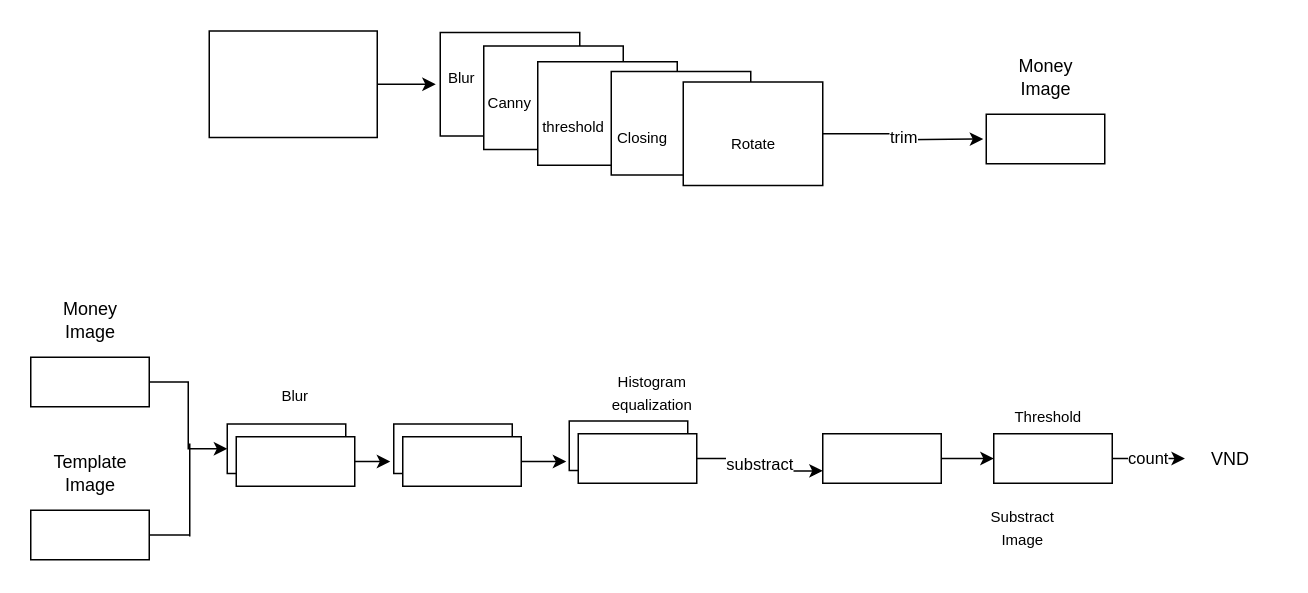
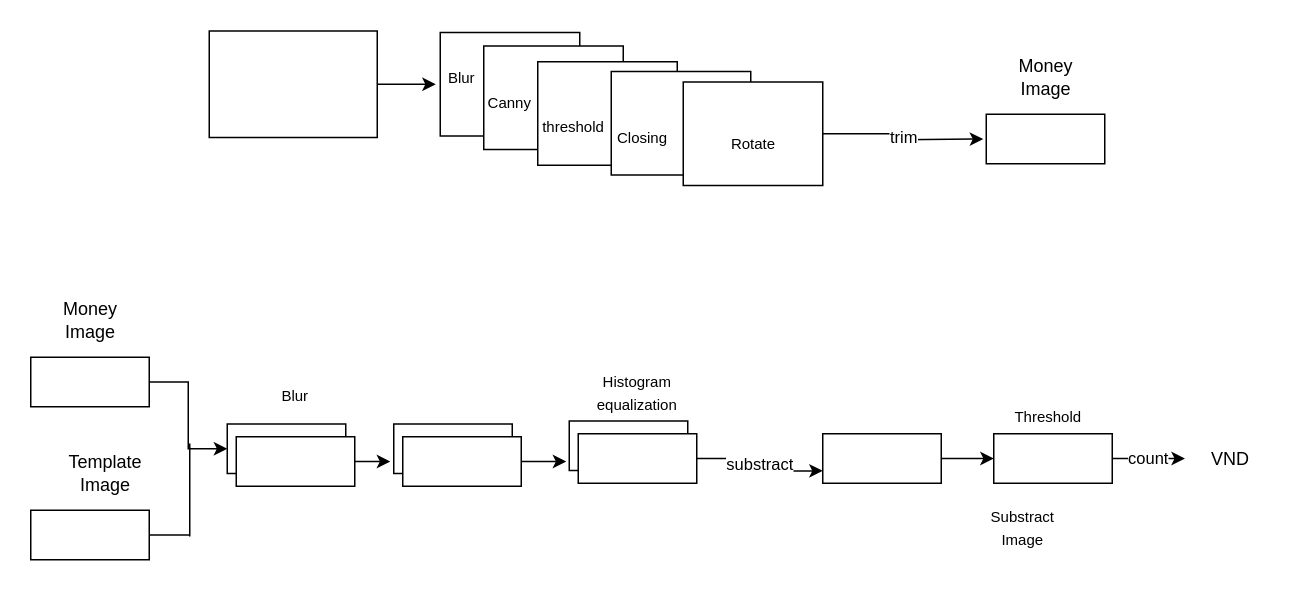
node "Histogram equalization": moved (653, 392) -> (638, 392)
node "Template Image": moved (90, 473) -> (105, 473)
